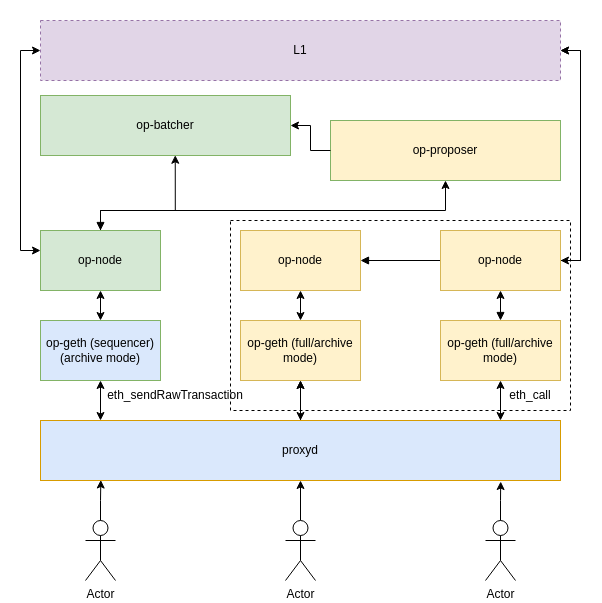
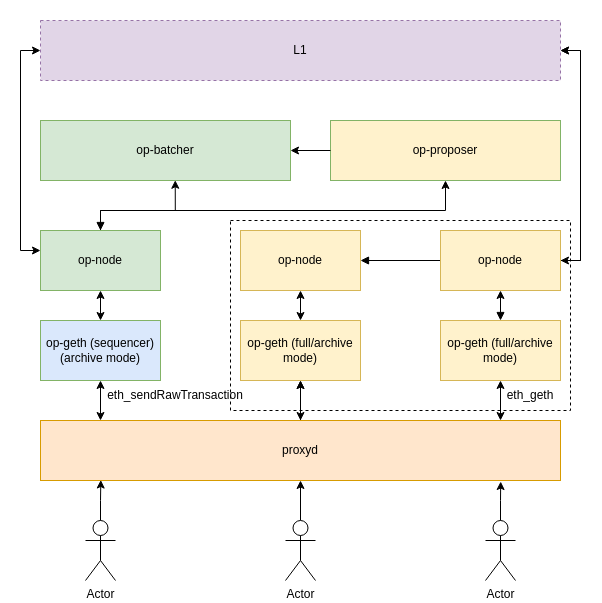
node "op-batcher": moved (166, 126) -> (166, 151)
node "eth_call": label "eth_call" -> "eth_geth"
node "proxyd": fillcolor #dae8fc -> #ffe6cc
